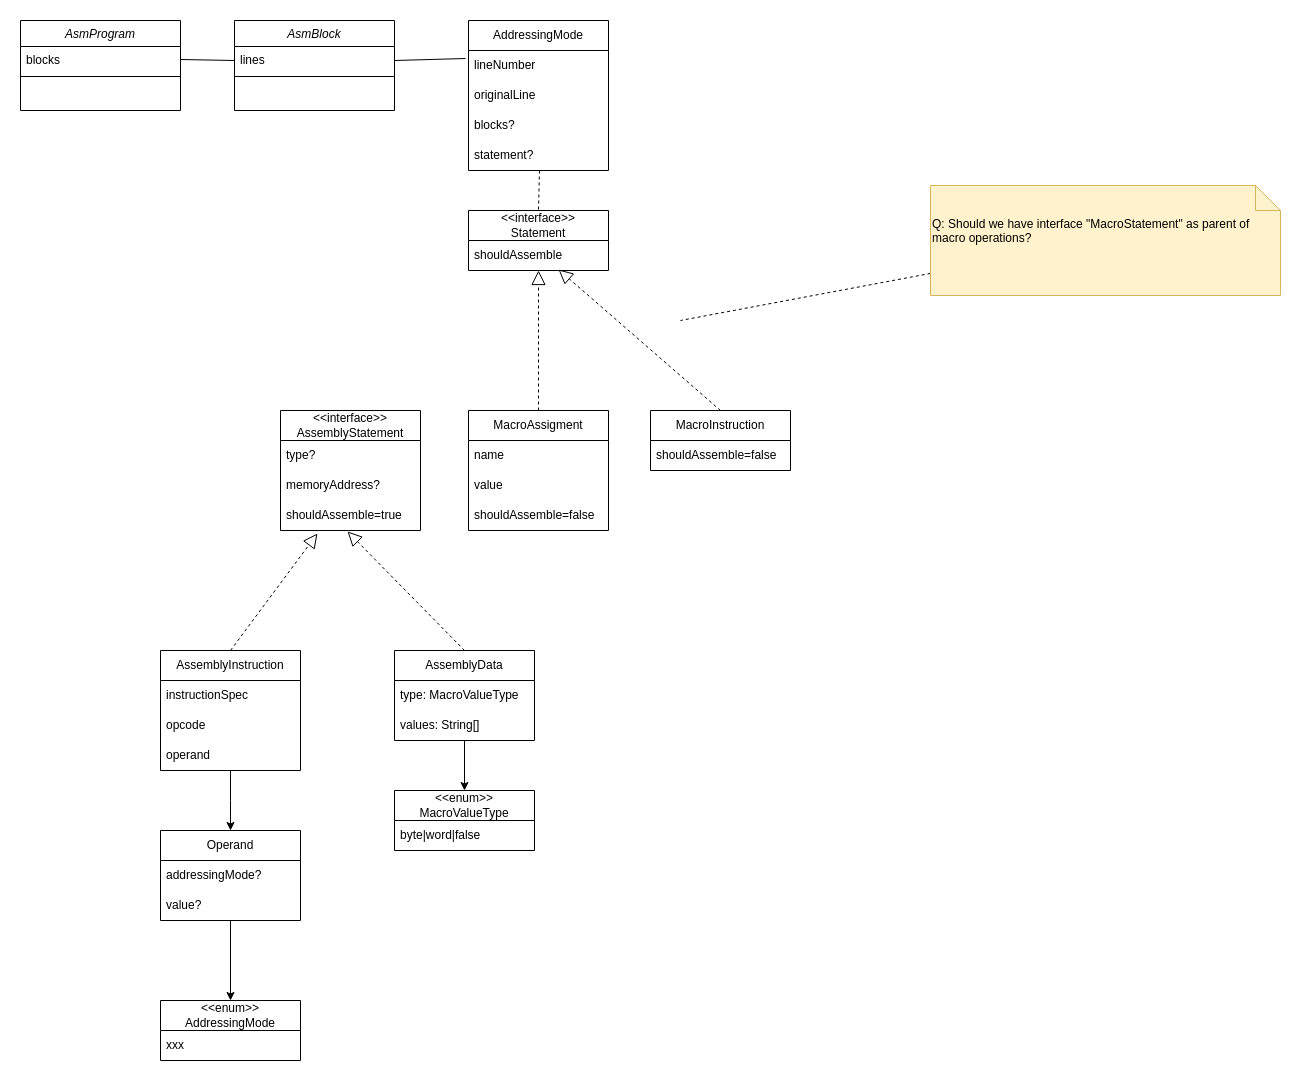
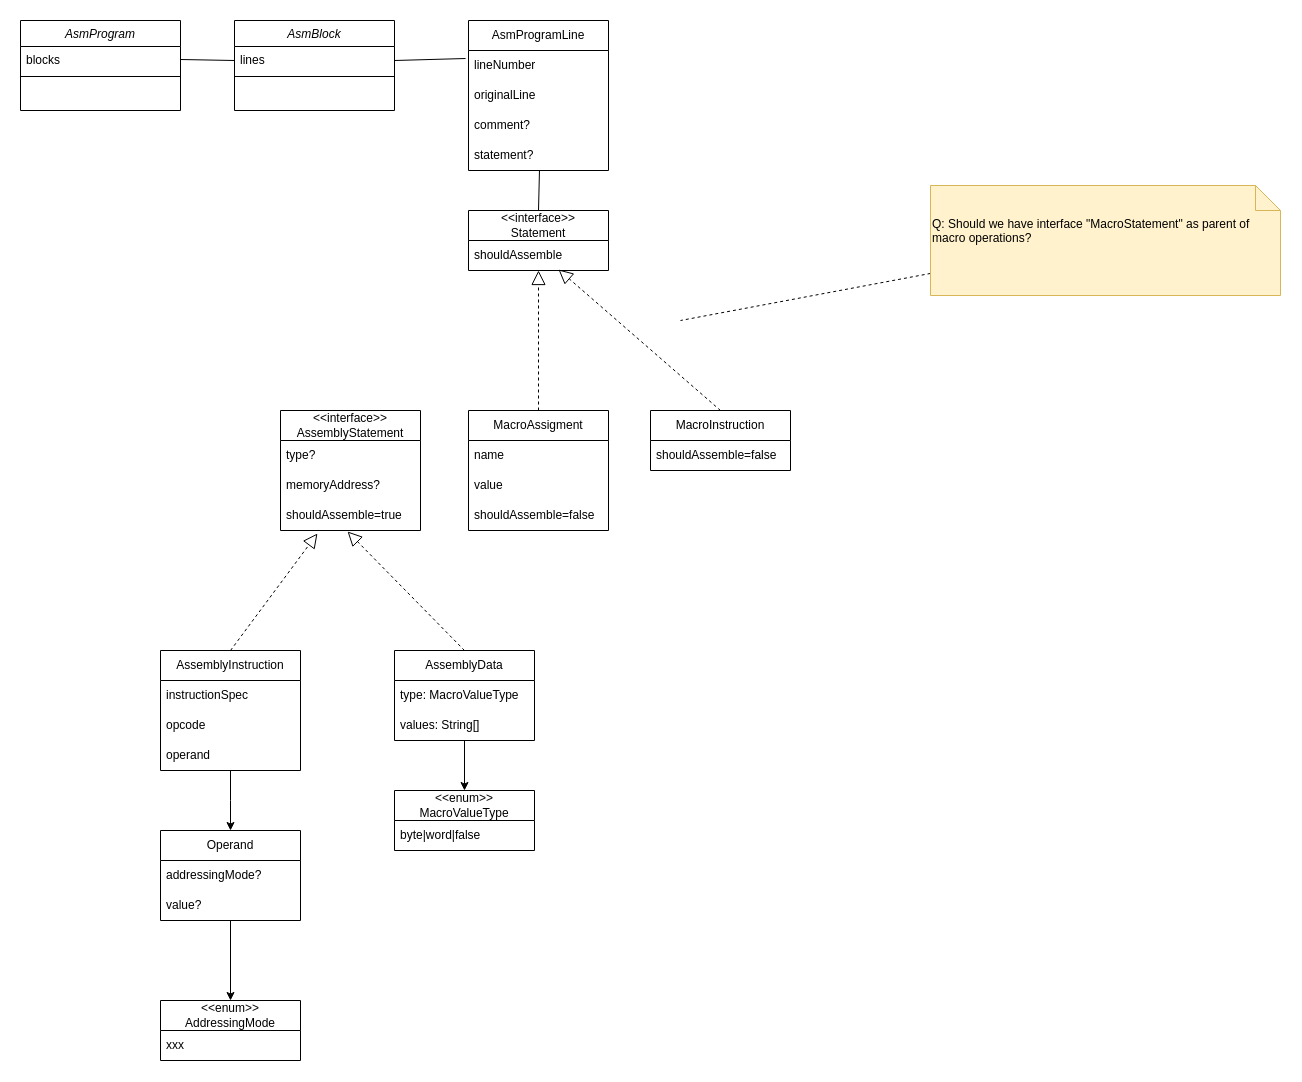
node "AddressingMode": label "AddressingMode" -> "AsmProgramLine"
node "blocks?": label "blocks?" -> "comment?"
edge "statement?" -- "<<interface>> Statement": style dashed -> solid
